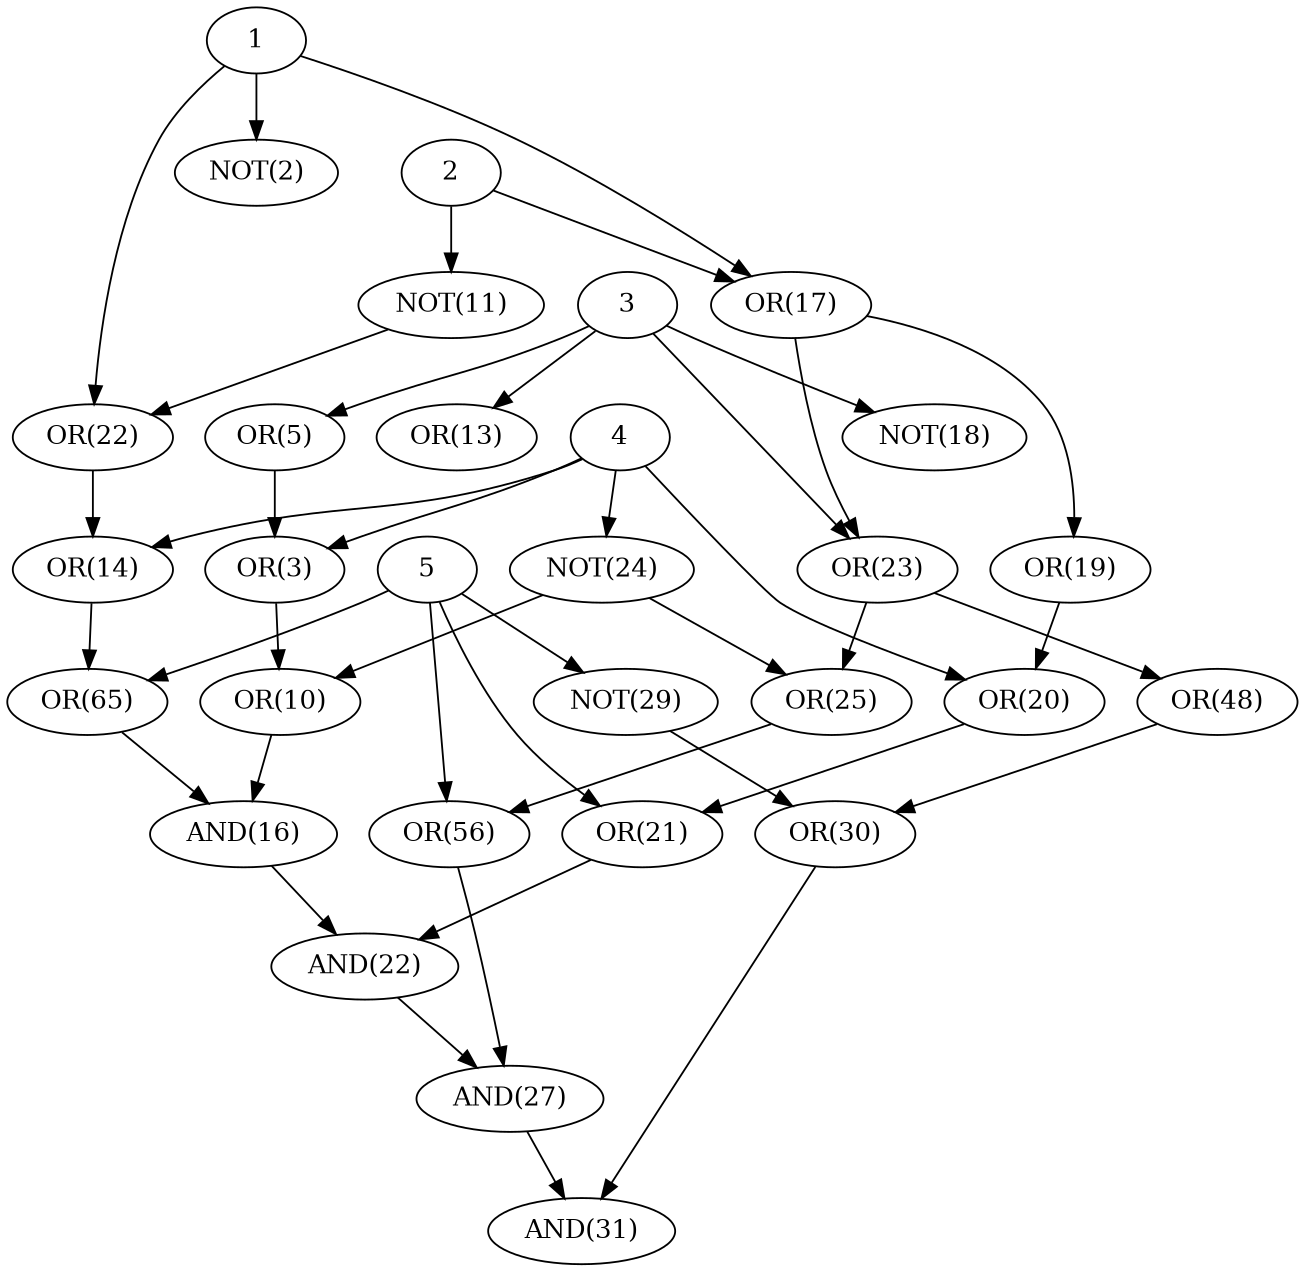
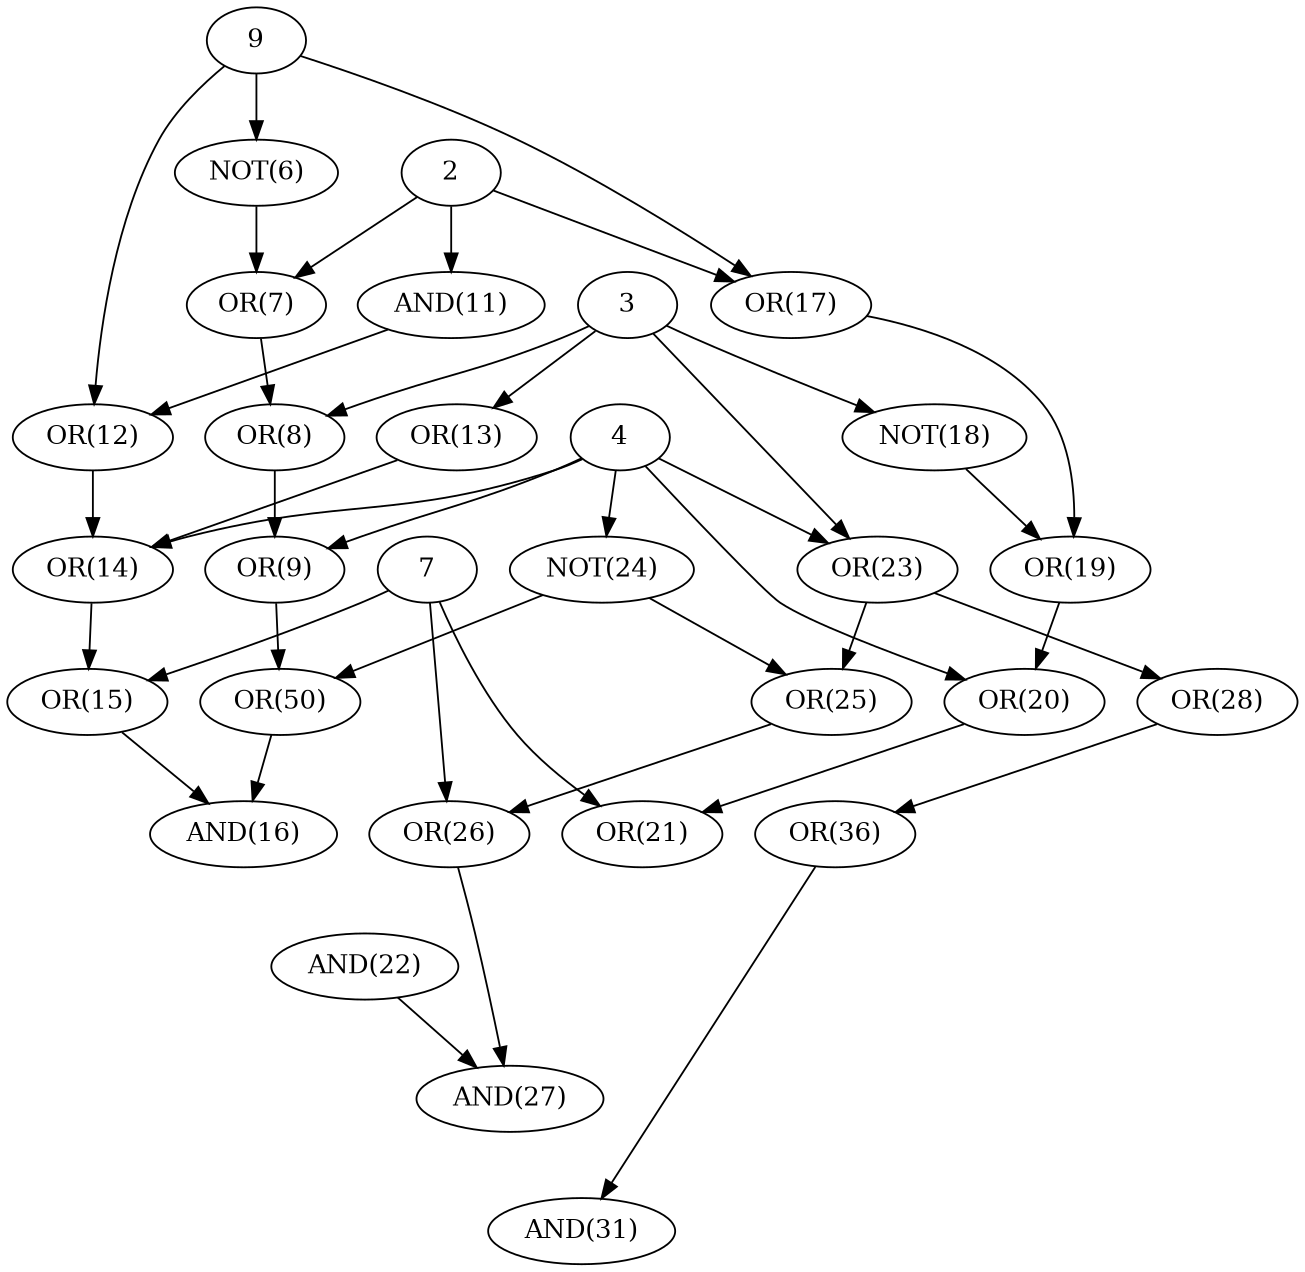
node "1": label "1" -> "9"
node "NOT(2)": label "NOT(2)" -> "NOT(6)"
node "OR(7)": added
node "NOT(11)": label "NOT(11)" -> "AND(11)"
edge "OR(17)" -> "OR(23)": now "4" -> "OR(23)"
node "OR(22)": label "OR(22)" -> "OR(12)"
node "OR(5)": label "OR(5)" -> "OR(8)"
edge "OR(13)" -> "OR(14)": added
edge "NOT(18)" -> "OR(19)": added
node "OR(3)": label "OR(3)" -> "OR(9)"
node "5": label "5" -> "7"
node "OR(65)": label "OR(65)" -> "OR(15)"
node "OR(10)": label "OR(10)" -> "OR(50)"
node "NOT(29)": removed
node "OR(48)": label "OR(48)" -> "OR(28)"
node "OR(56)": label "OR(56)" -> "OR(26)"
node "OR(30)": label "OR(30)" -> "OR(36)"
edge "AND(16)" -> "AND(22)": removed
edge "OR(21)" -> "AND(22)": removed
edge "AND(27)" -> "AND(31)": removed
